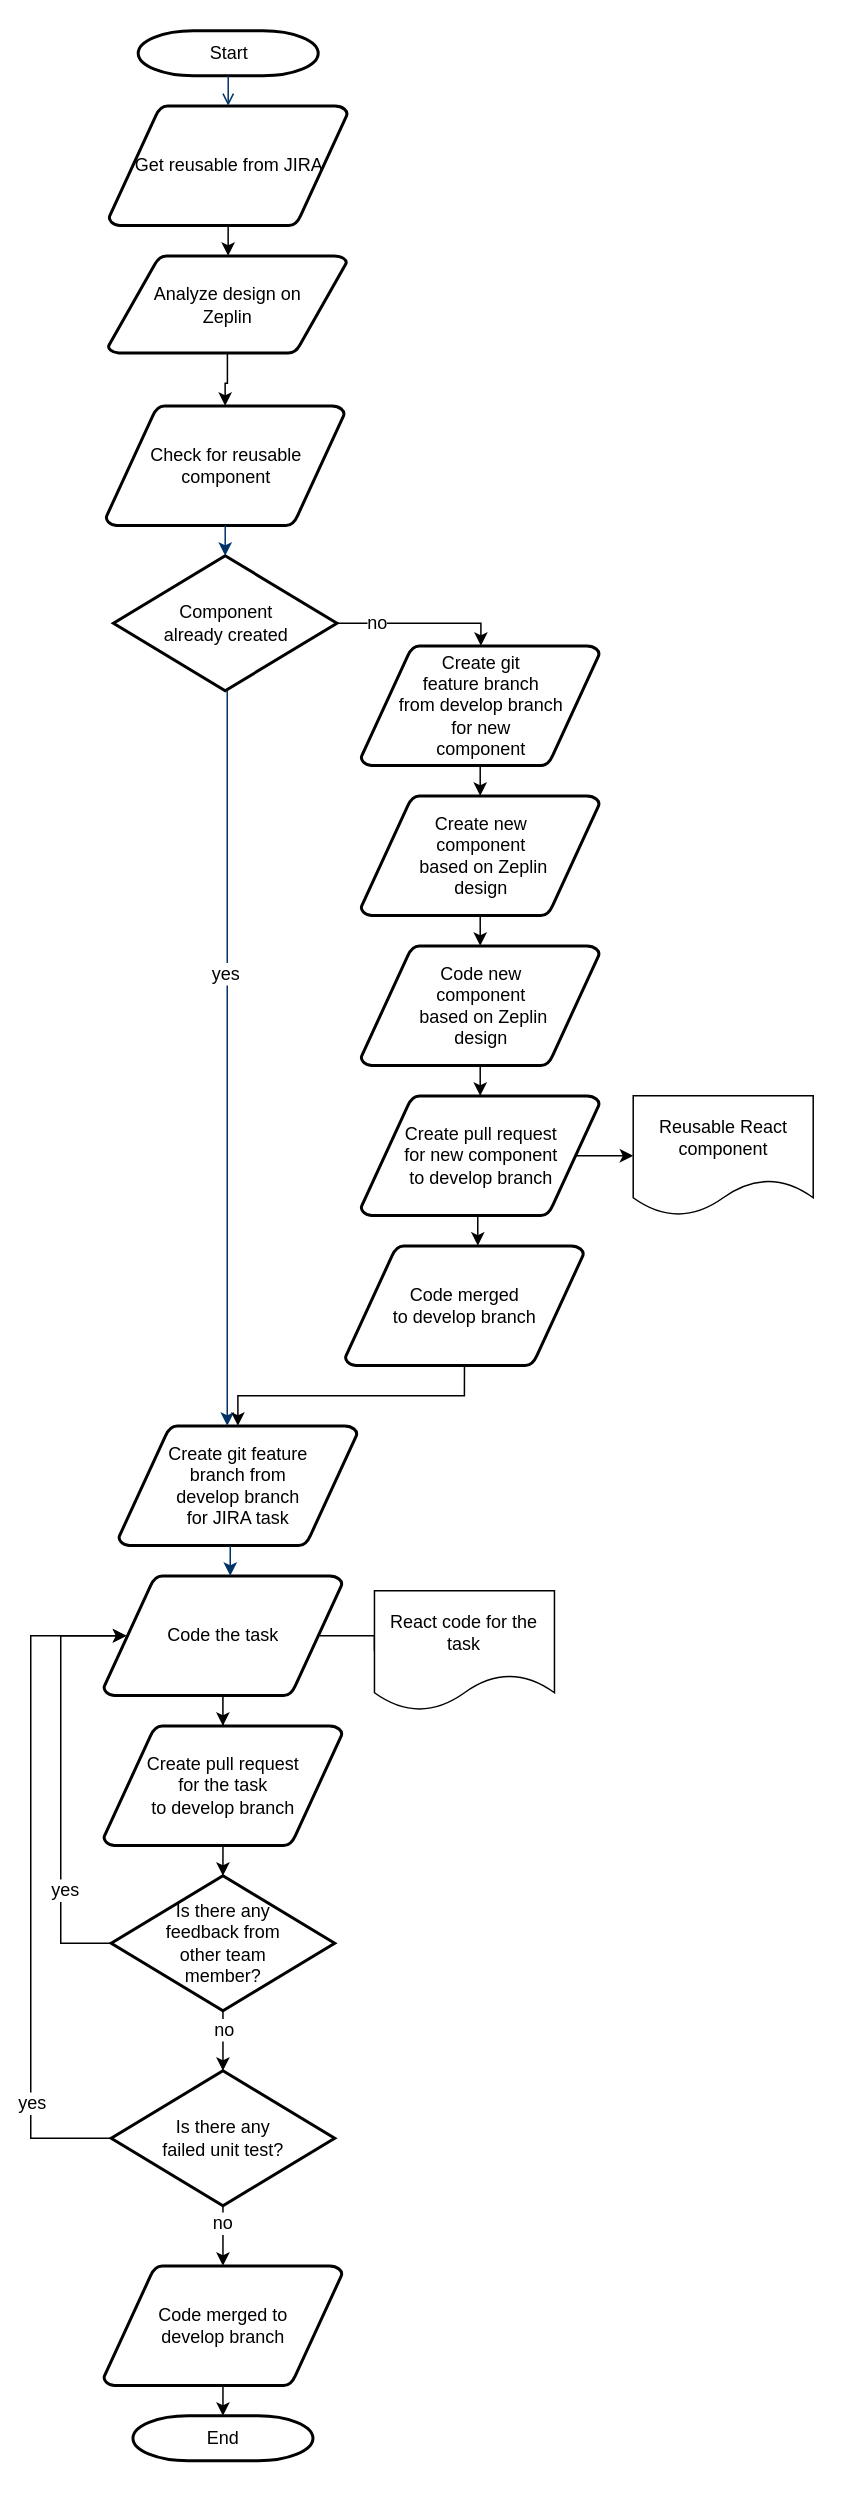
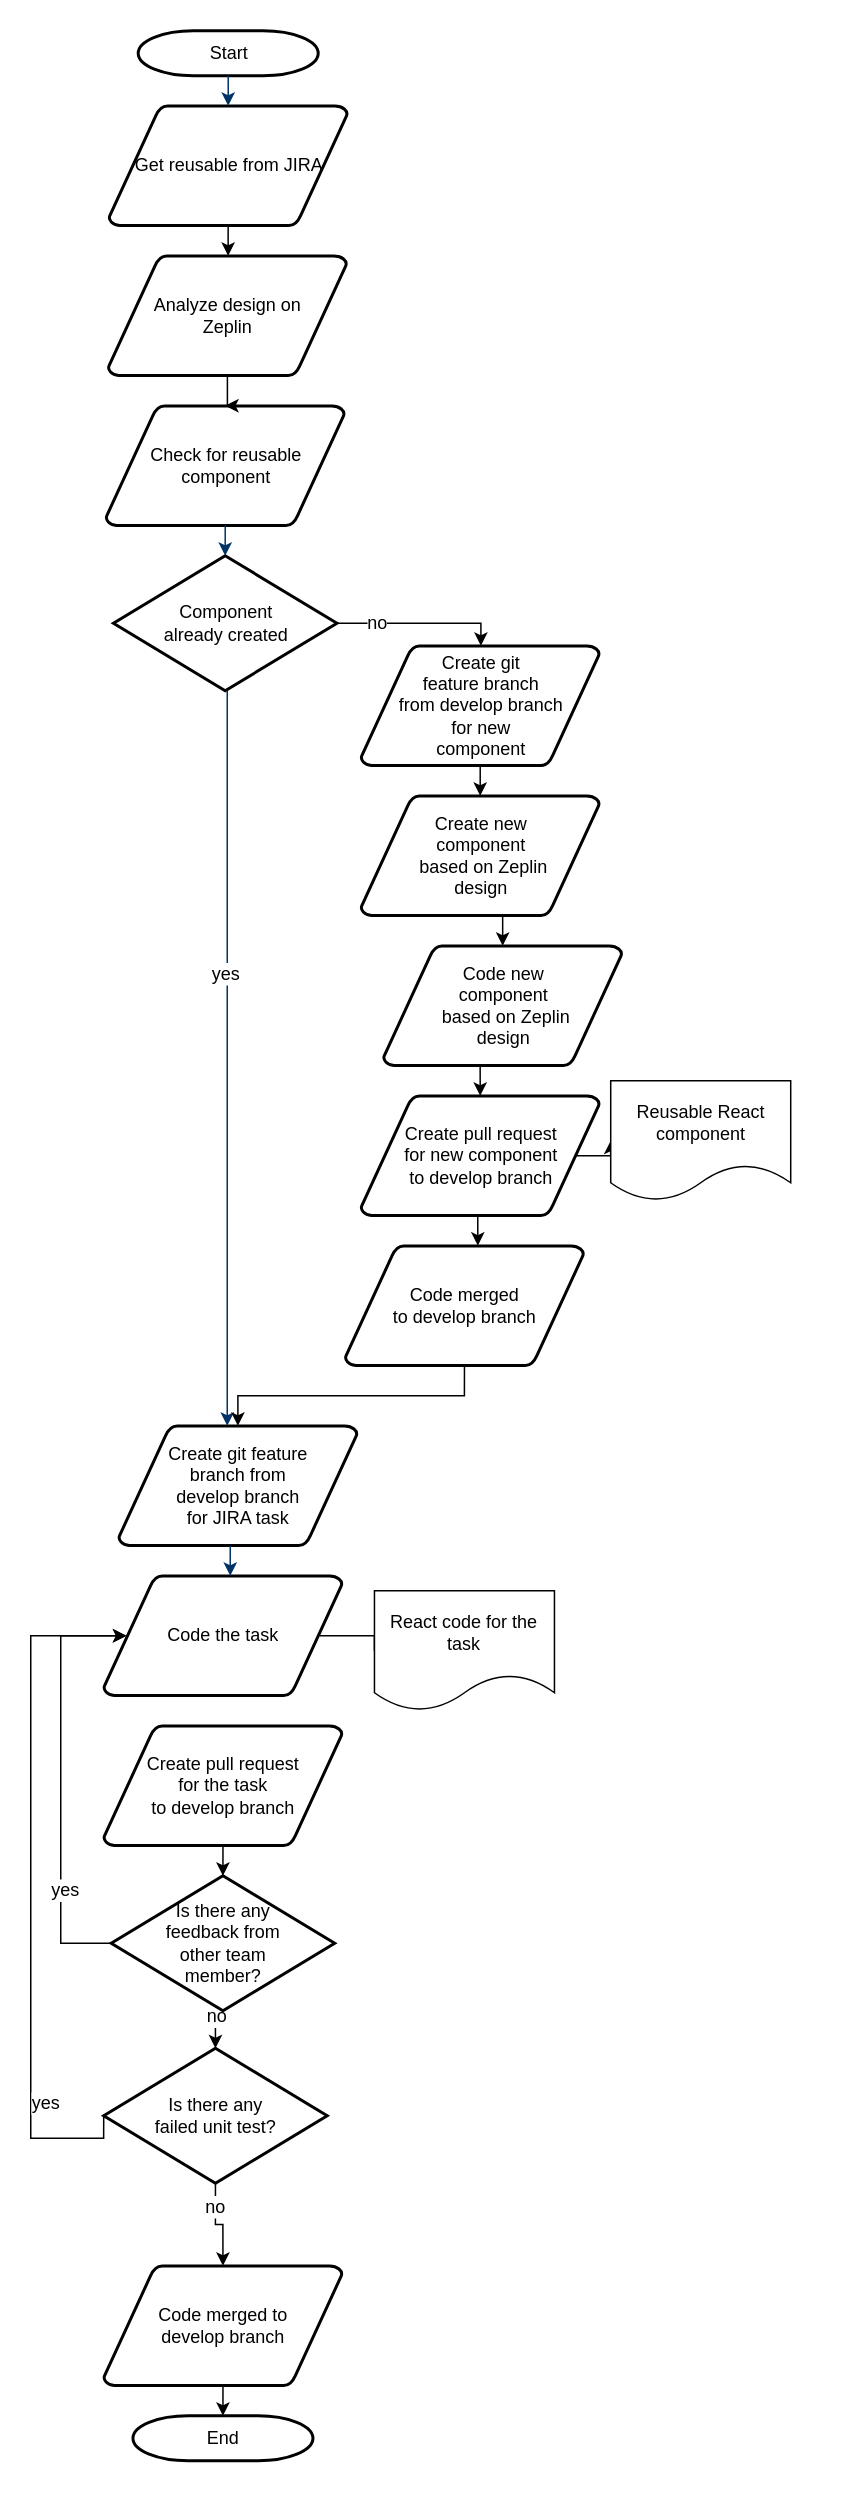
edge "Start" -> "Get reusable from JIRA": arrowhead open -> classic
node "Analyze design on Zeplin": size 239x98 -> 239x120
node "Code new component based on Zeplin design": moved (480, 1006) -> (503, 1006)
node "Reusable React component": moved (723, 1156) -> (701, 1141)
edge "Code the task" -> "Create pull request for the task to develop branch": removed
node "Is there any failed unit test?": moved (223, 2138) -> (215, 2116)
